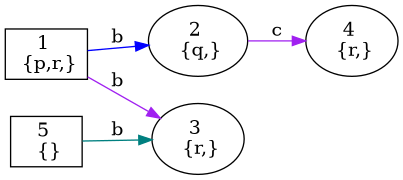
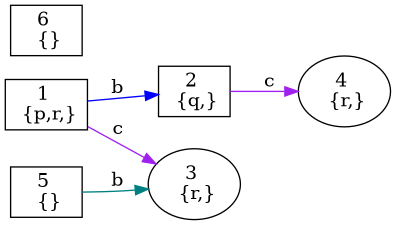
node "6 {}": added
node "2 {q,}": shape ellipse -> box
edge "1 {p,r,}" -> "3 {r,}": label "b" -> "c"
